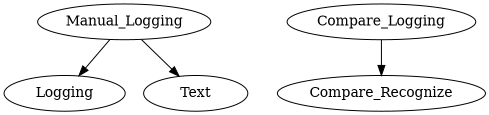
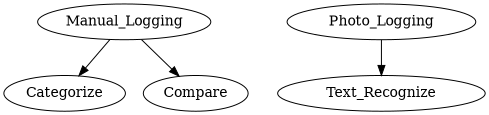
node "Compare_Logging": label "Compare_Logging" -> "Photo_Logging"
node "Logging": label "Logging" -> "Categorize"
node "Text": label "Text" -> "Compare"
node "Compare_Recognize": label "Compare_Recognize" -> "Text_Recognize"
